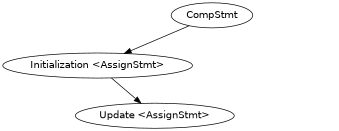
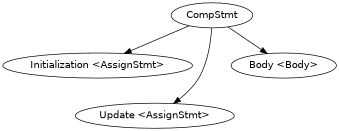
node "Body <Body>": added
edge "Initialization <AssignStmt>" -> "Update <AssignStmt>": now "CompStmt" -> "Update <AssignStmt>"
